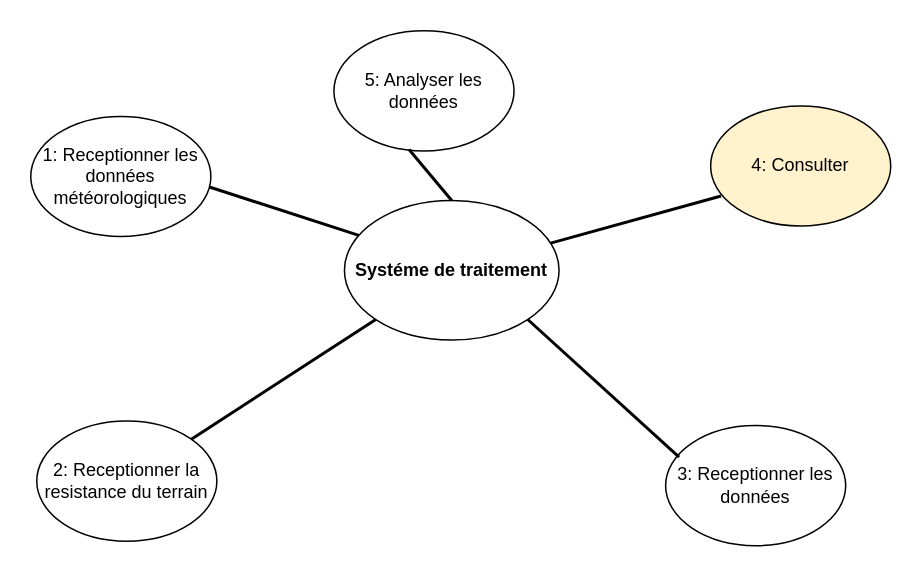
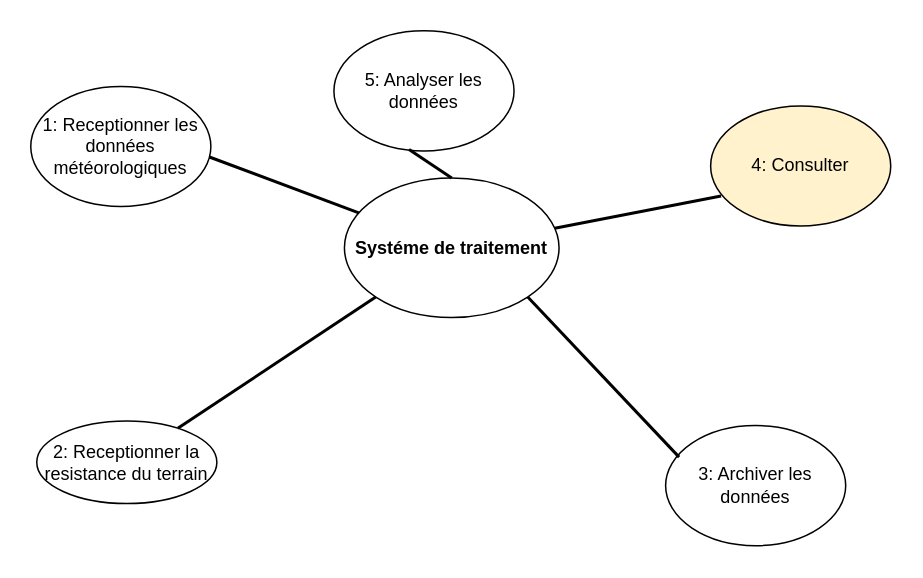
node "1: Receptionner les données météorologiques": moved (121, 176) -> (121, 146)
node "Systéme de traitement": moved (452, 270) -> (452, 248)
node "2: Receptionner la resistance du terrain": size 180x120 -> 180x83
node "3: Receptionner les données": label "3: Receptionner les données" -> "3: Archiver les données"
